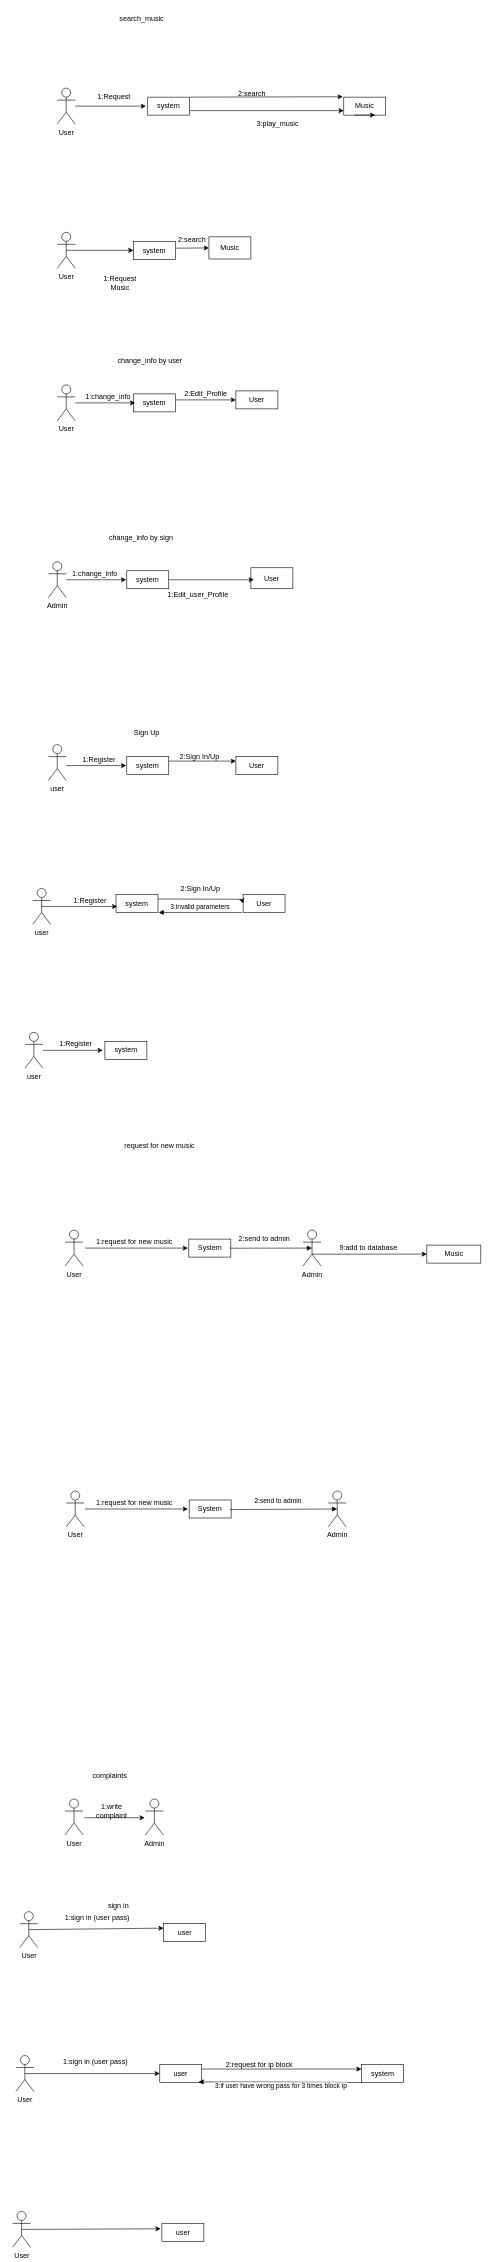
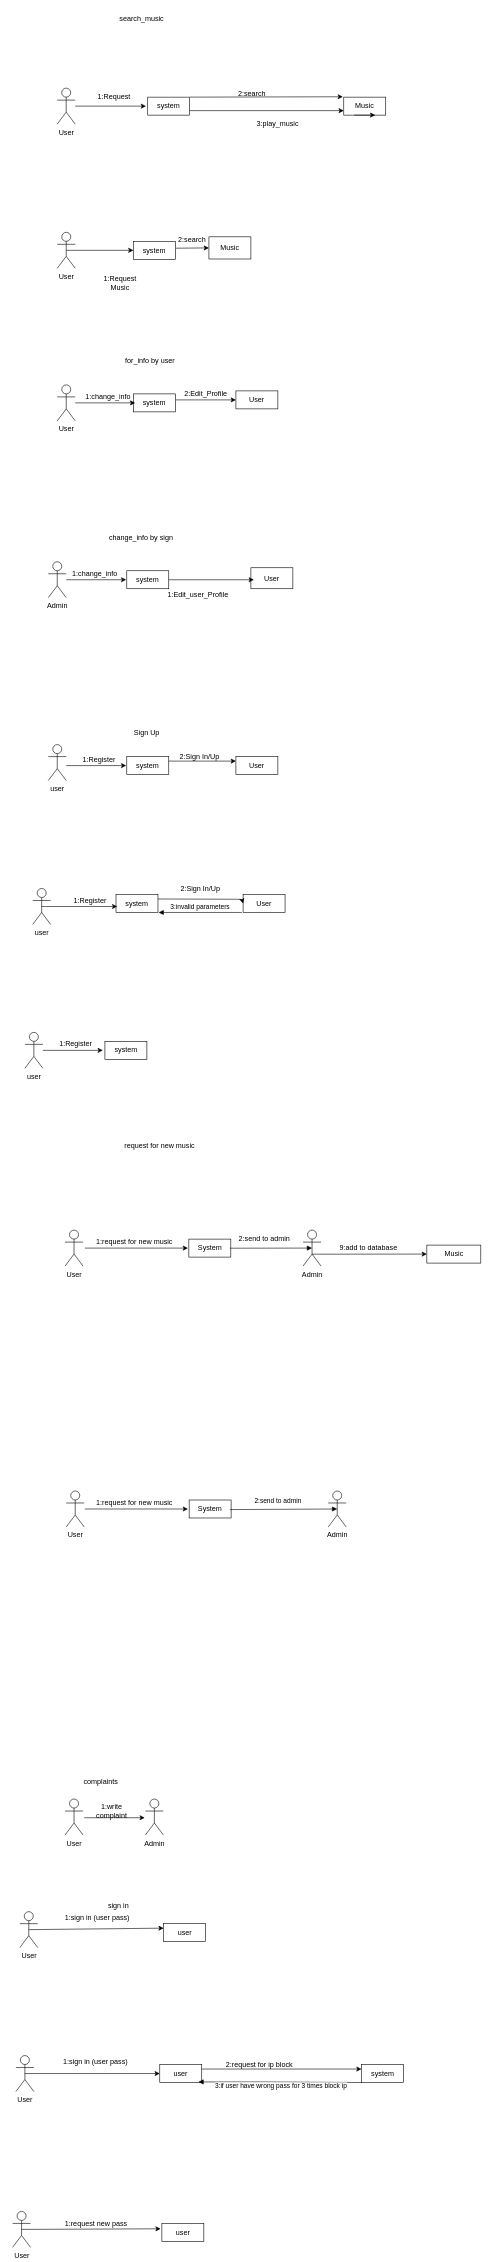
node "change_info by user": label "change_info by user" -> "for_info by user"
node "complaints": moved (110, 1776) -> (101, 1782)
node "1:request new pass": added
